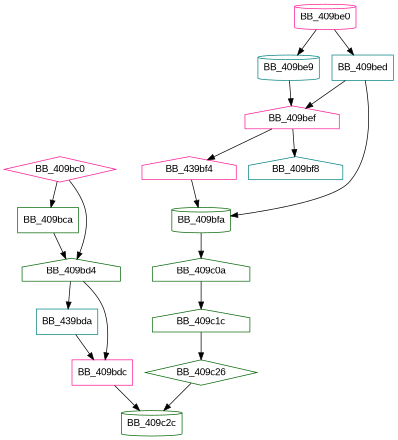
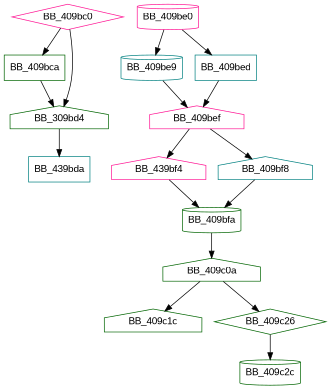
edge "BB_409bed" -> "BB_409bfa": now "BB_409bf8" -> "BB_409bfa"
node "BB_409bd4": label "BB_409bd4" -> "BB_309bd4"
edge "BB_409c1c" -> "BB_409c26": now "BB_409c0a" -> "BB_409c26"
node "BB_409bdc": removed
